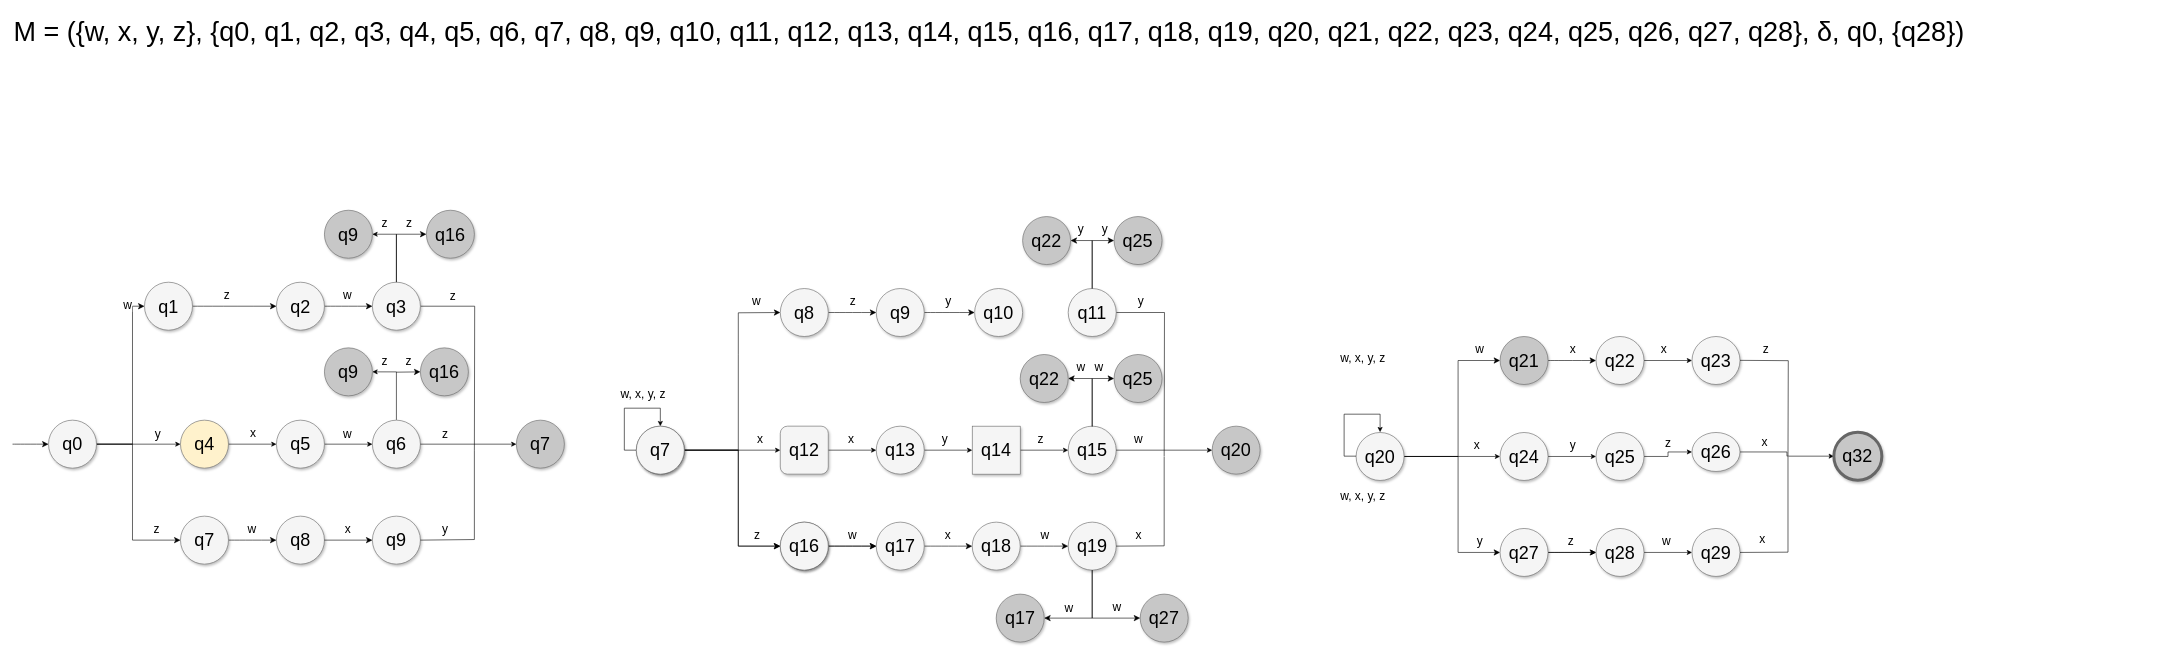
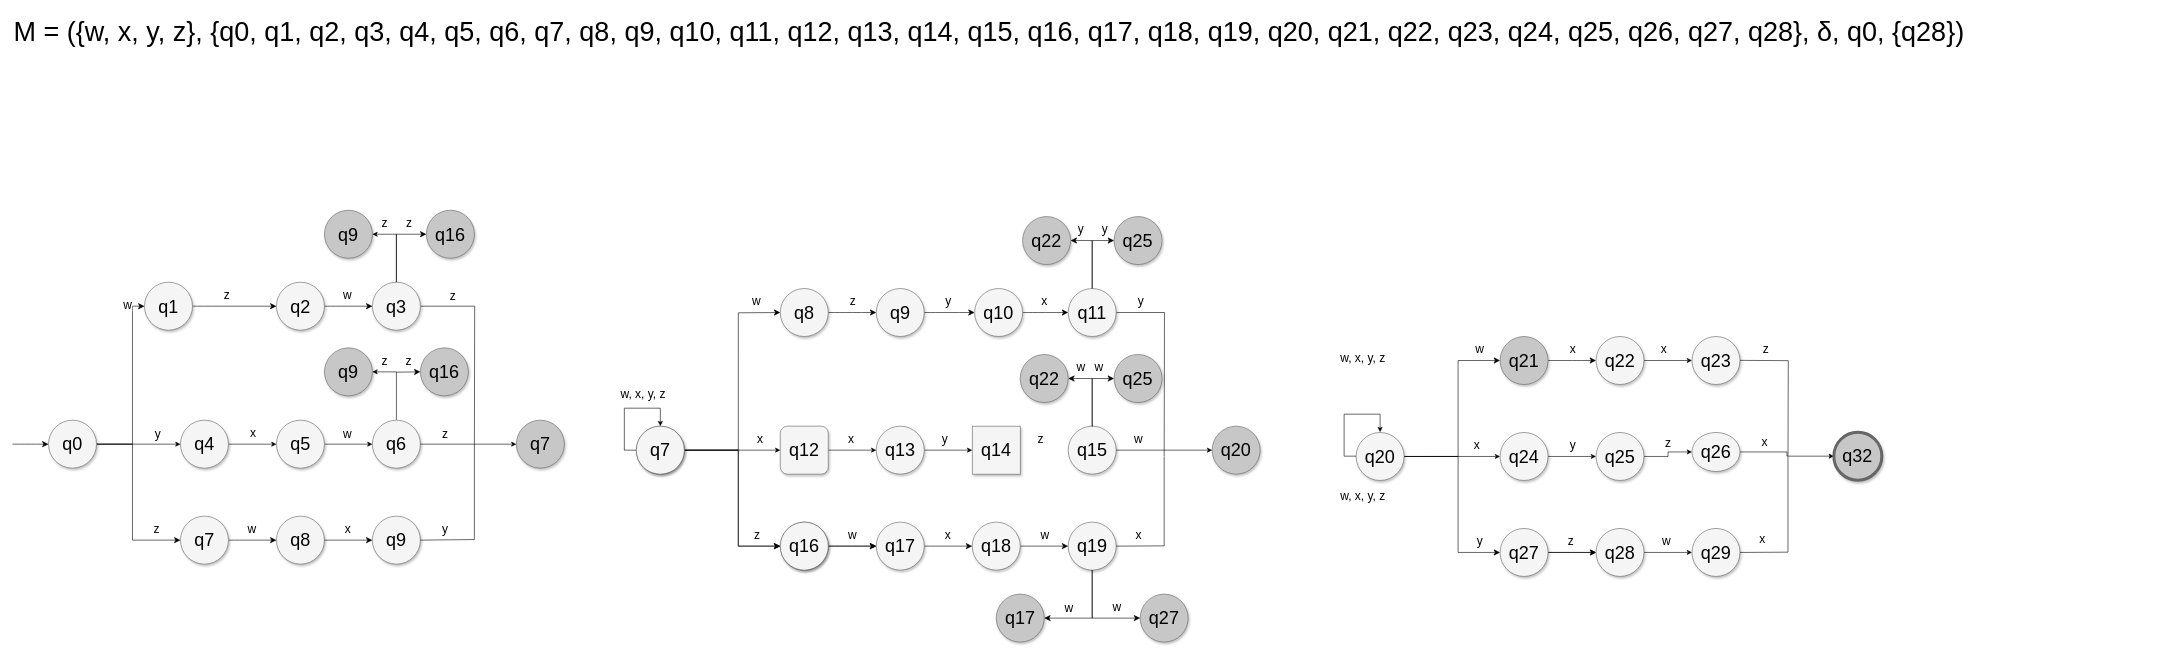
edge "q10" -> "q11": added, label "x"
node "q4": fillcolor #fff2cc -> #f5f5f5
edge "q14" -> "q15": removed
